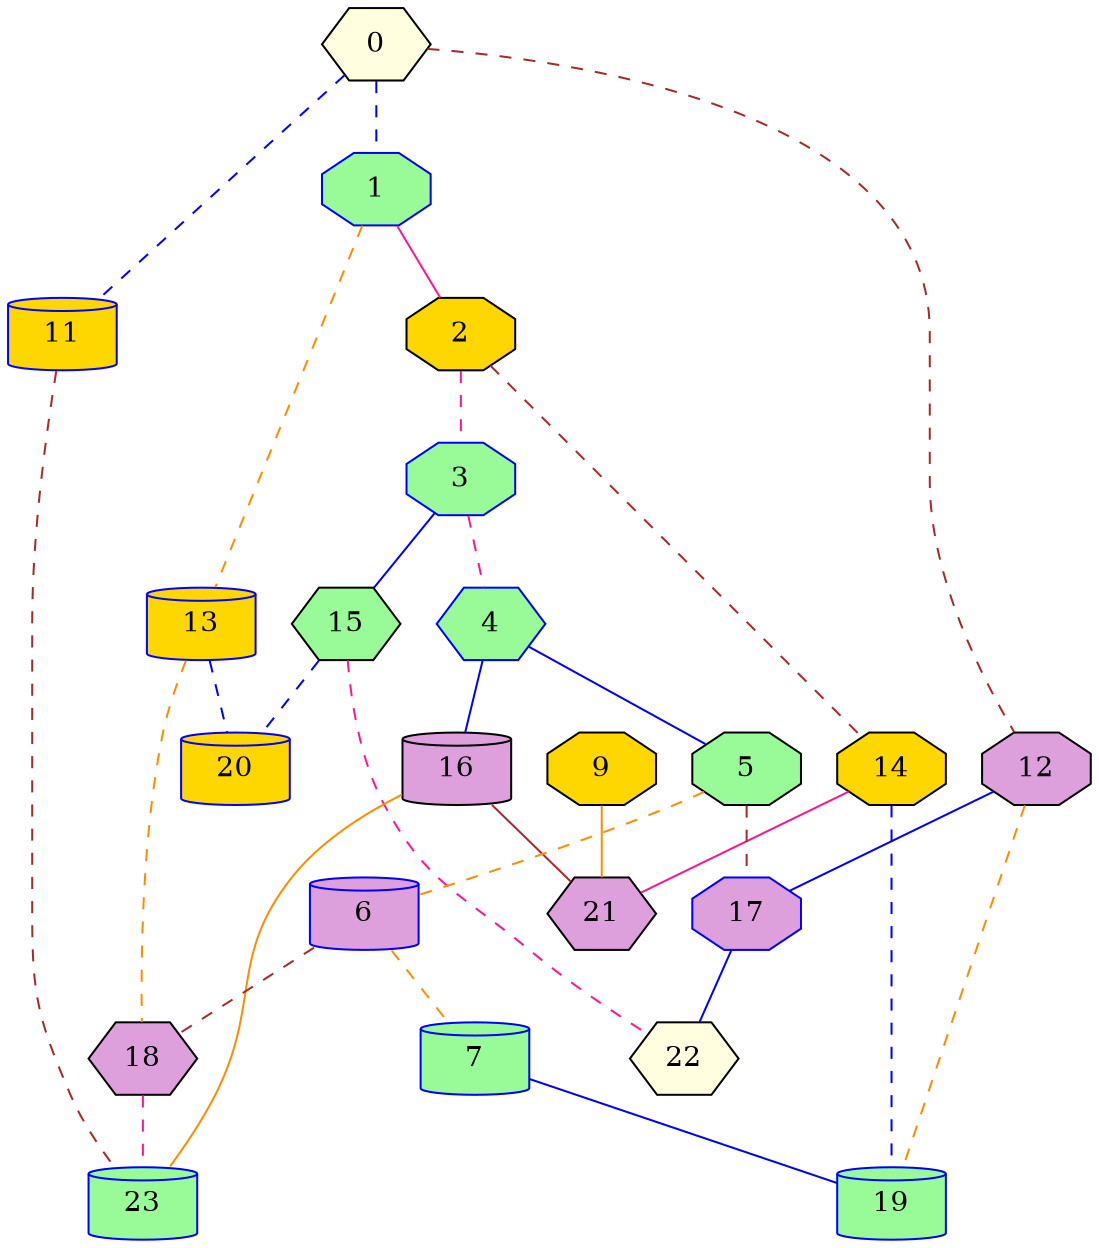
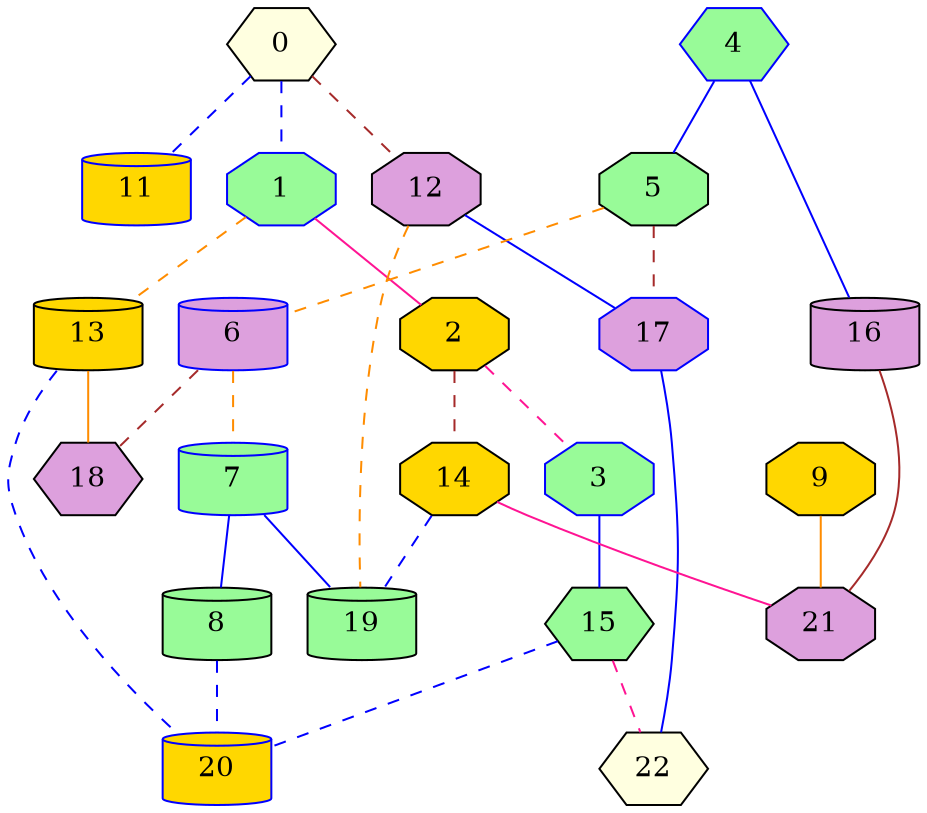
edge "3" -- "4": removed
node "13": color blue -> black
node "8": added
edge "13" -- "18": style dashed -> solid
node "21": shape hexagon -> octagon
node "23": removed
node "19": color blue -> black
